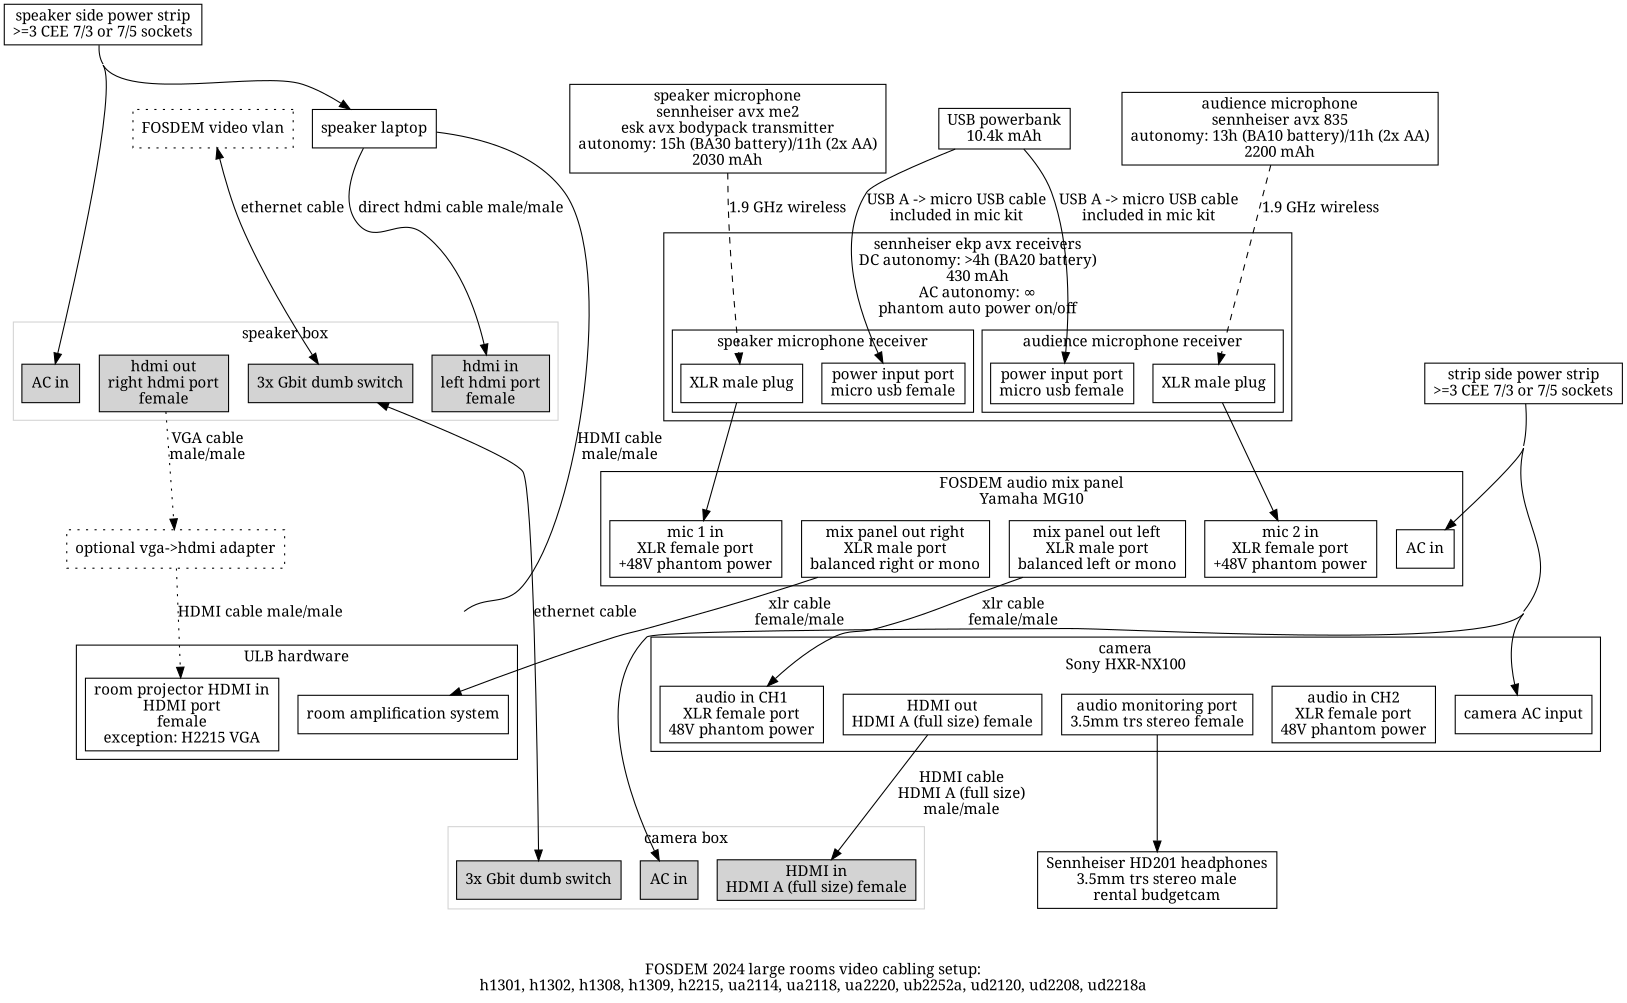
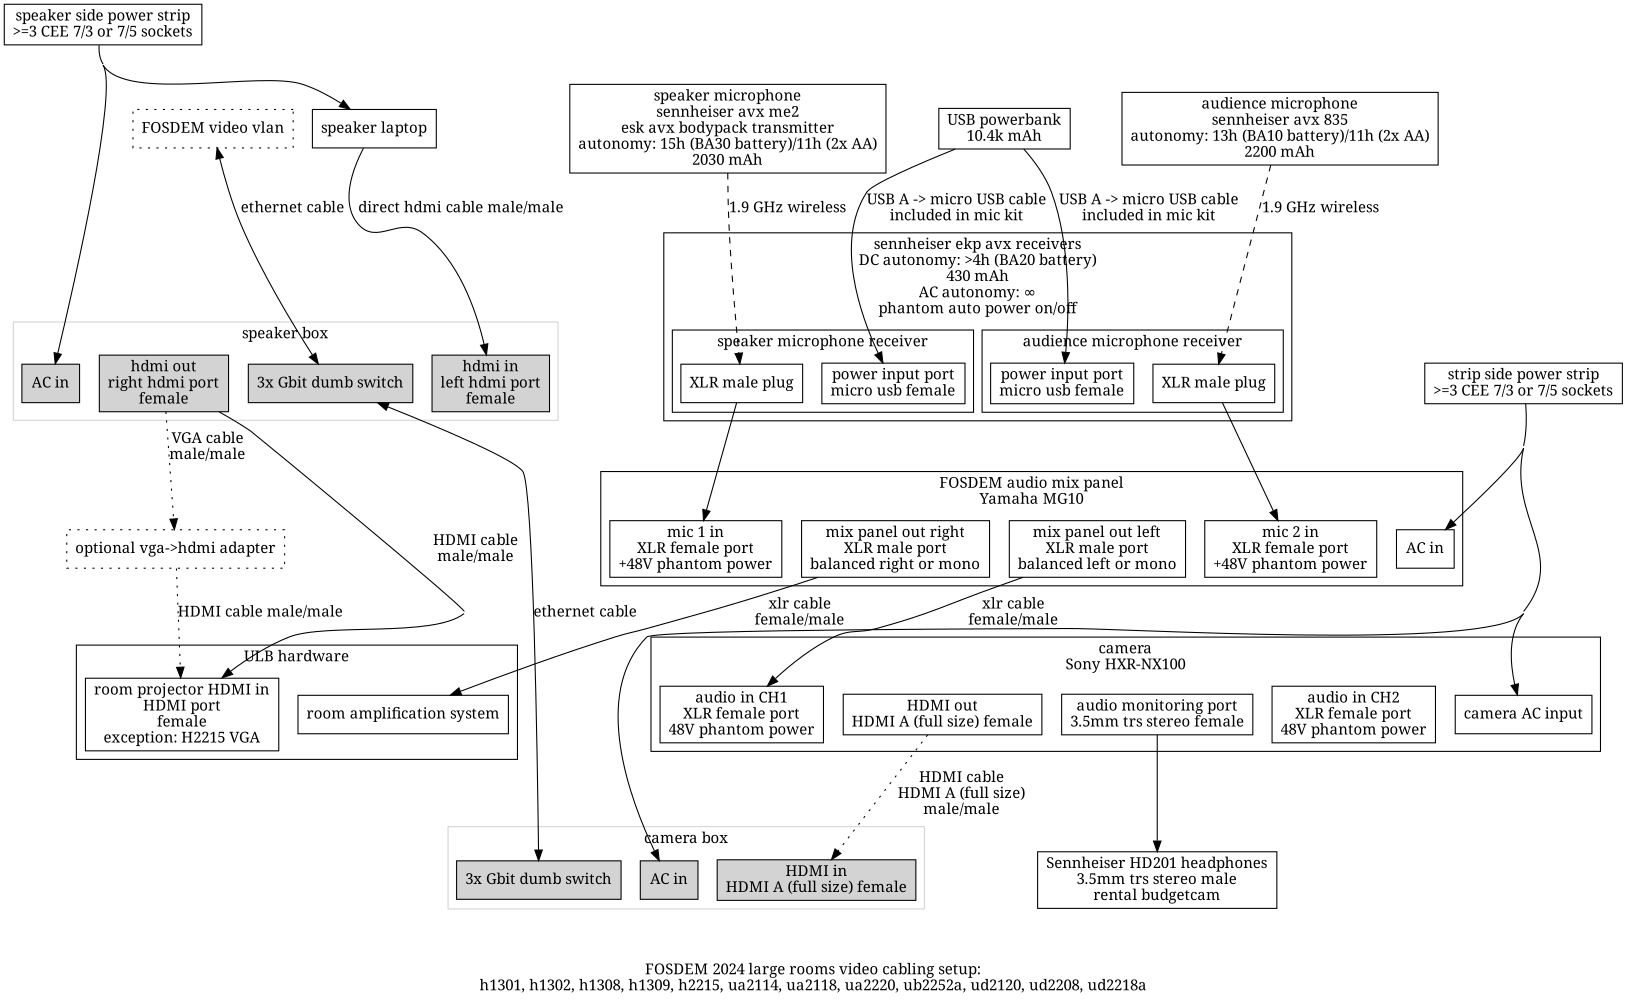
edge "speaker laptop" -> "room projector HDMI in HDMI port female exception: H2215 VGA": now "hdmi out right hdmi port female" -> "room projector HDMI in HDMI port female exception: H2215 VGA"
edge "HDMI out HDMI A (full size) female" -> "HDMI in HDMI A (full size) female": style solid -> dotted
